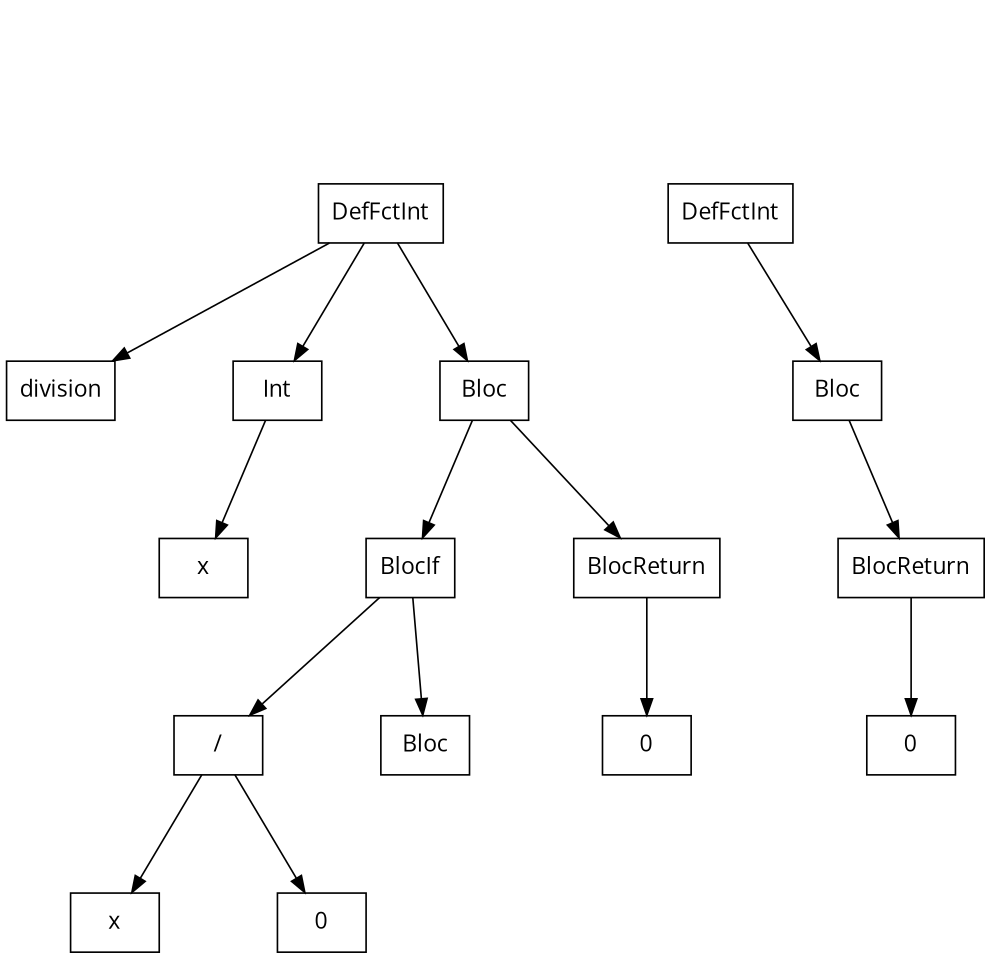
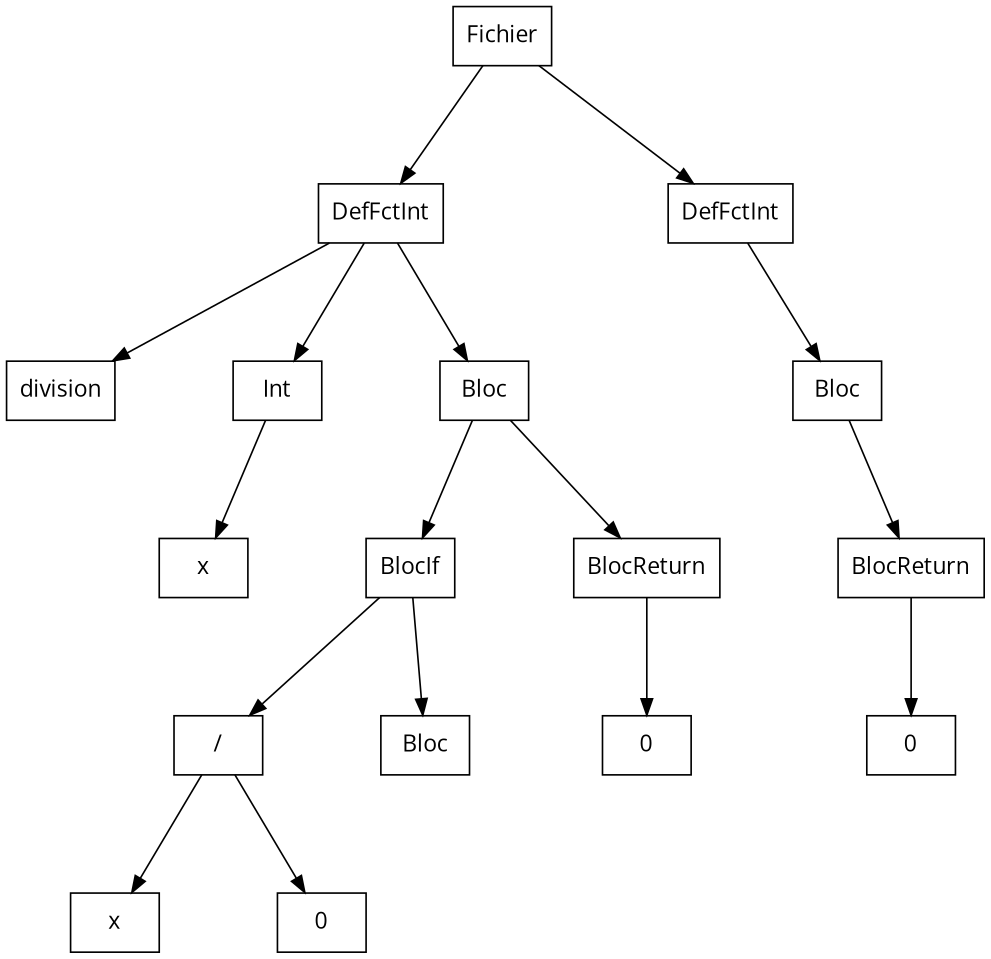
node "Fichier": added
